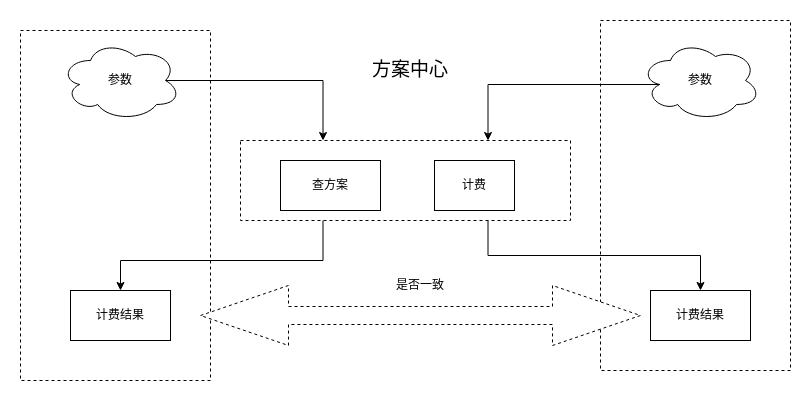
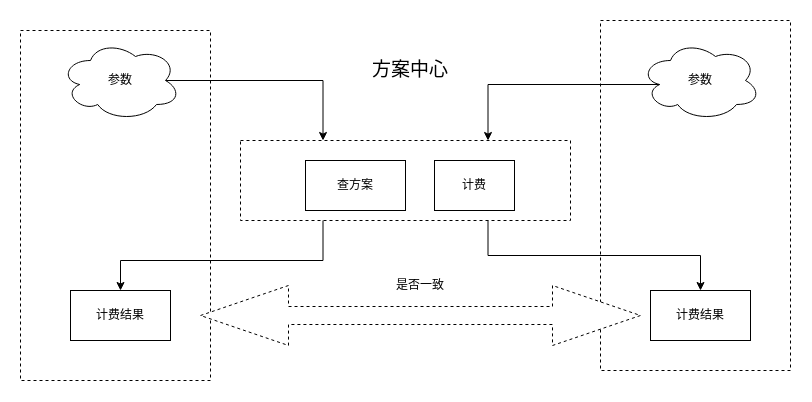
node "查方案": moved (331, 186) -> (356, 186)
